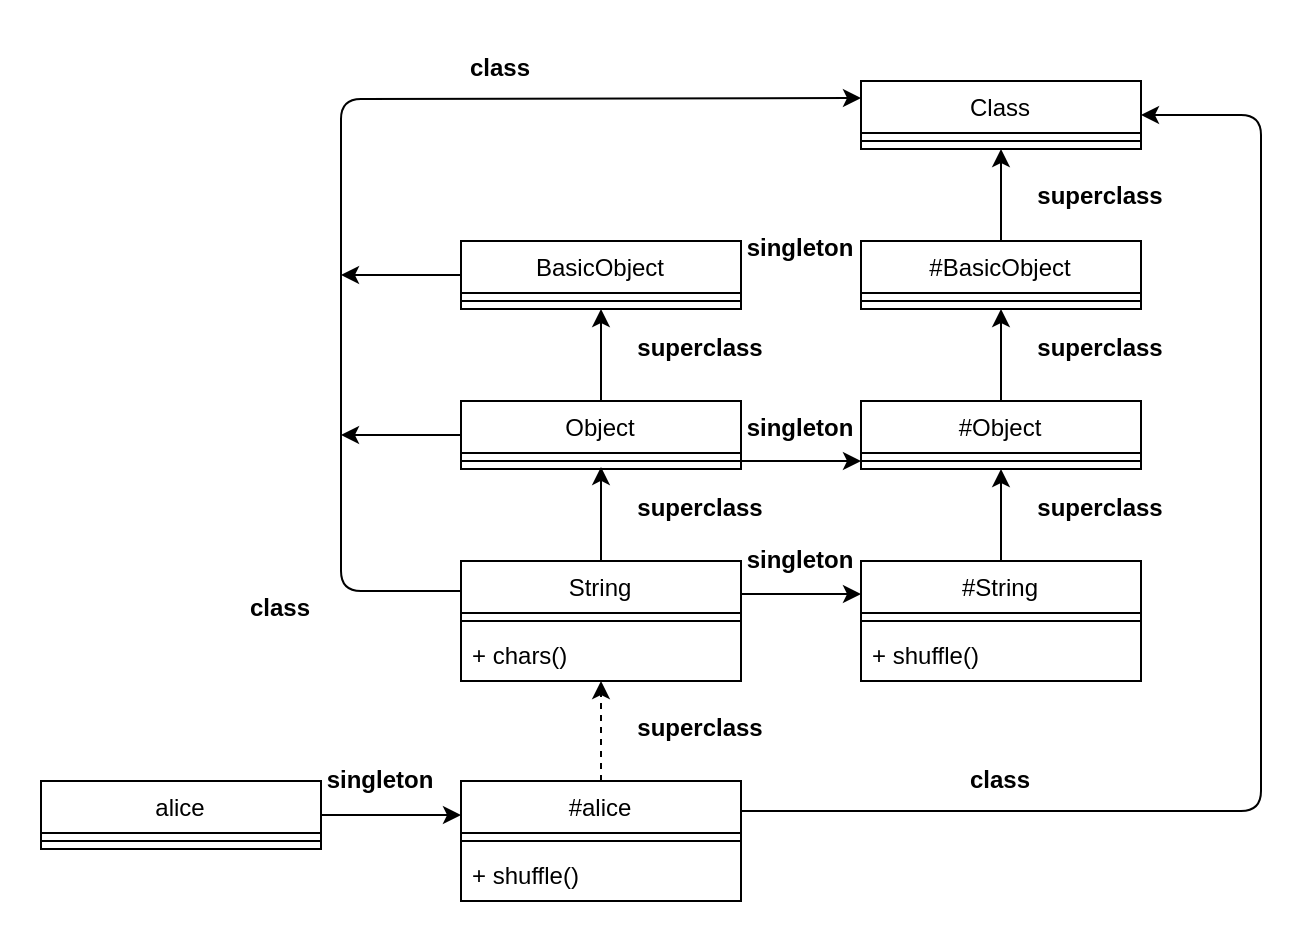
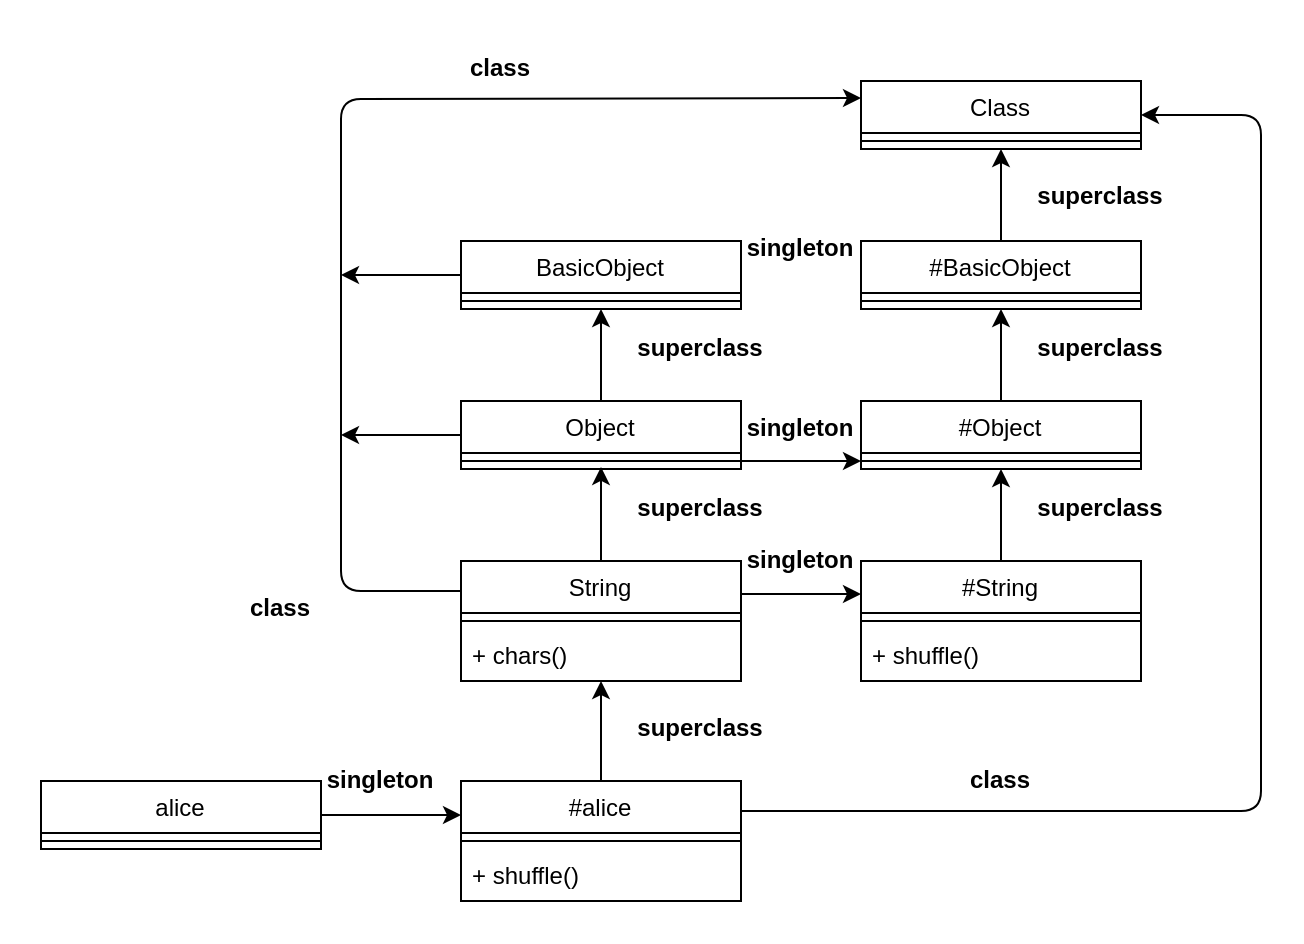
edge "#alice" -> "String": style dashed -> solid
